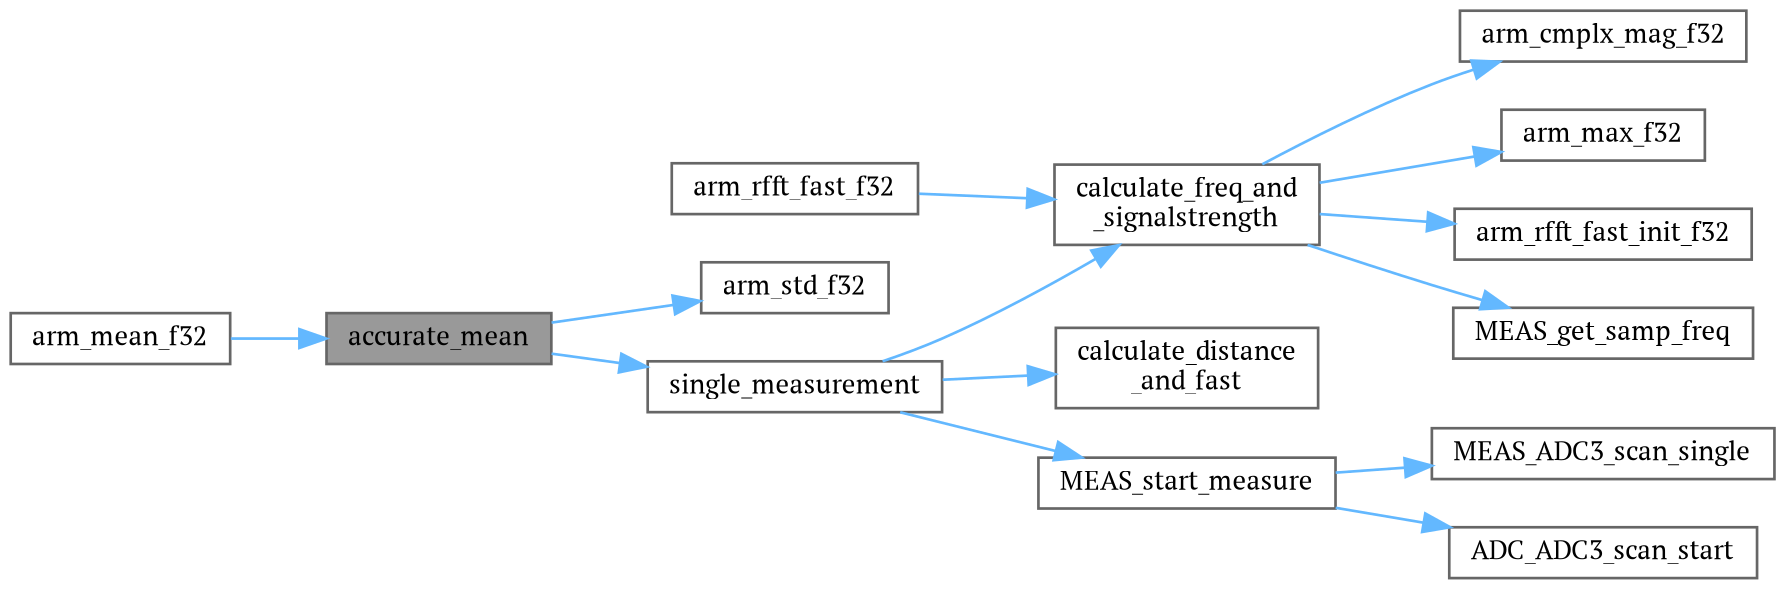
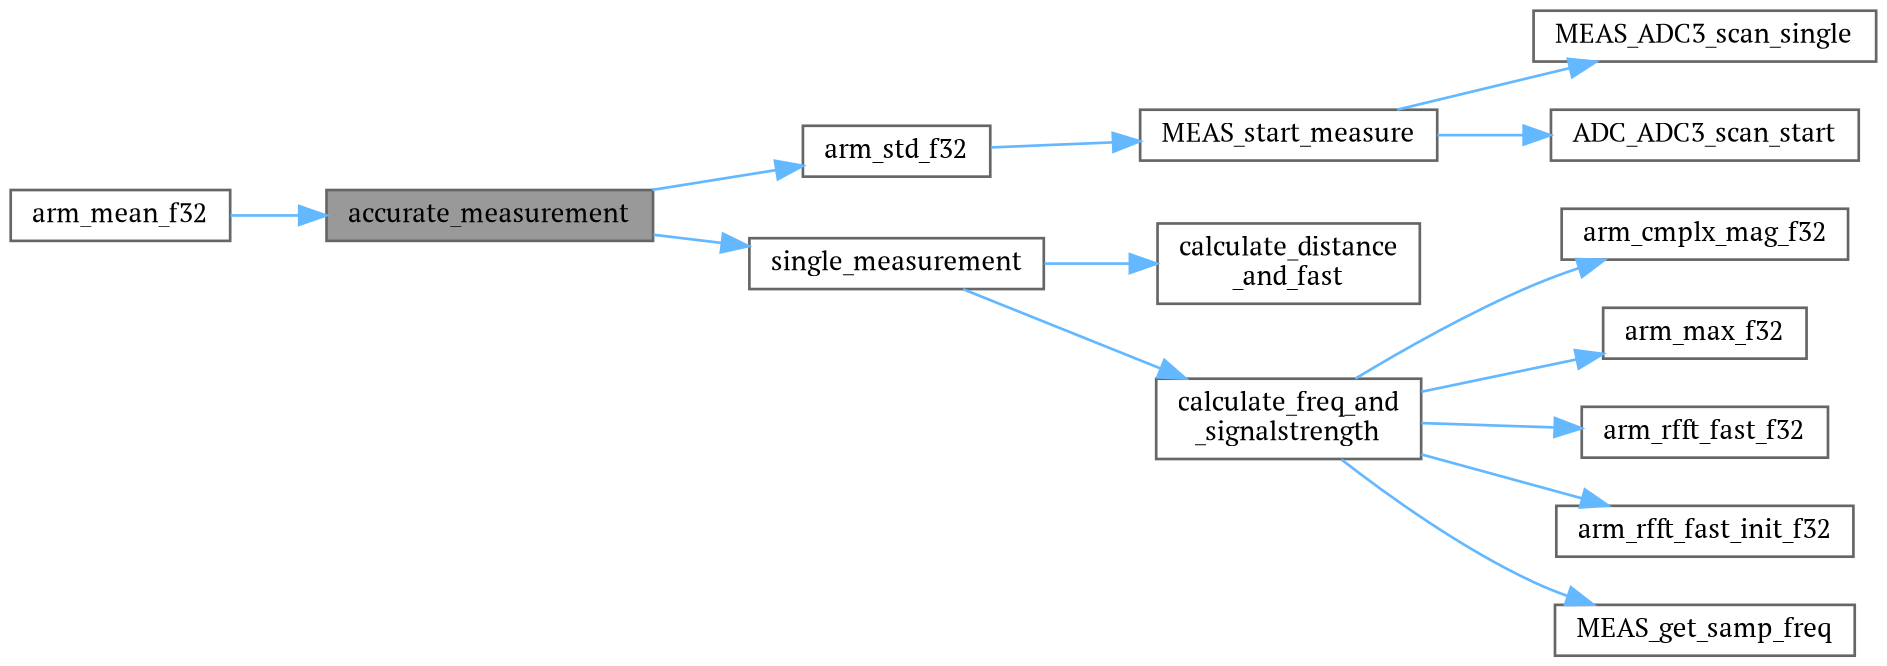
edge "arm_rfft_fast_f32" -> "calculate_freq_and _signalstrength": reversed
node "accurate_mean": label "accurate_mean" -> "accurate_measurement"
edge "single_measurement" -> "MEAS_start_measure": now "arm_std_f32" -> "MEAS_start_measure"
